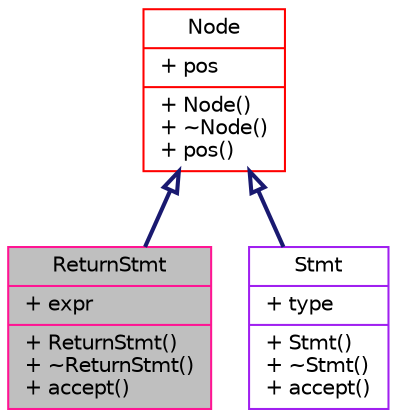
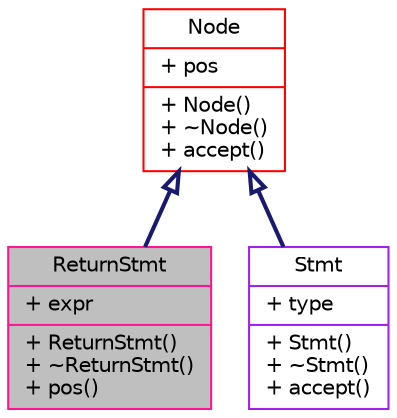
node "Node": text "+ pos()" -> "+ accept()"
node "ReturnStmt": text "+ accept()" -> "+ pos()"
